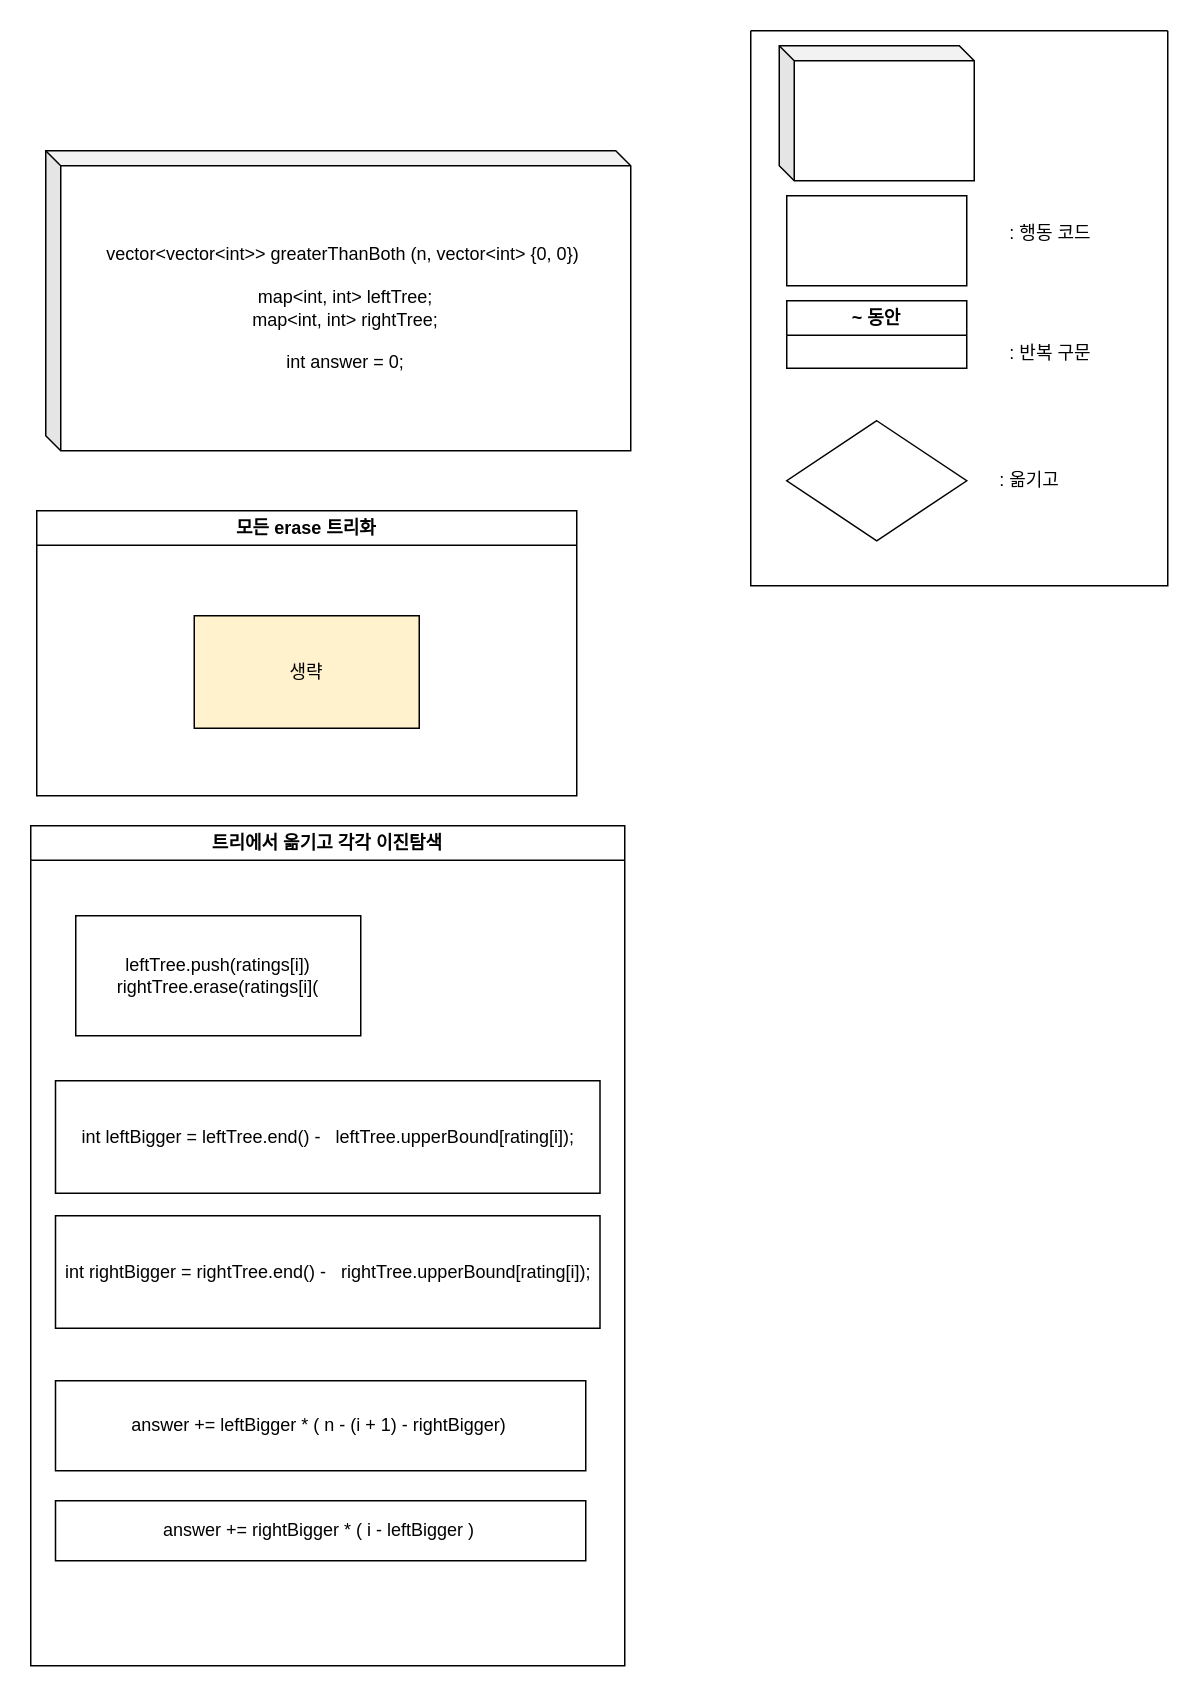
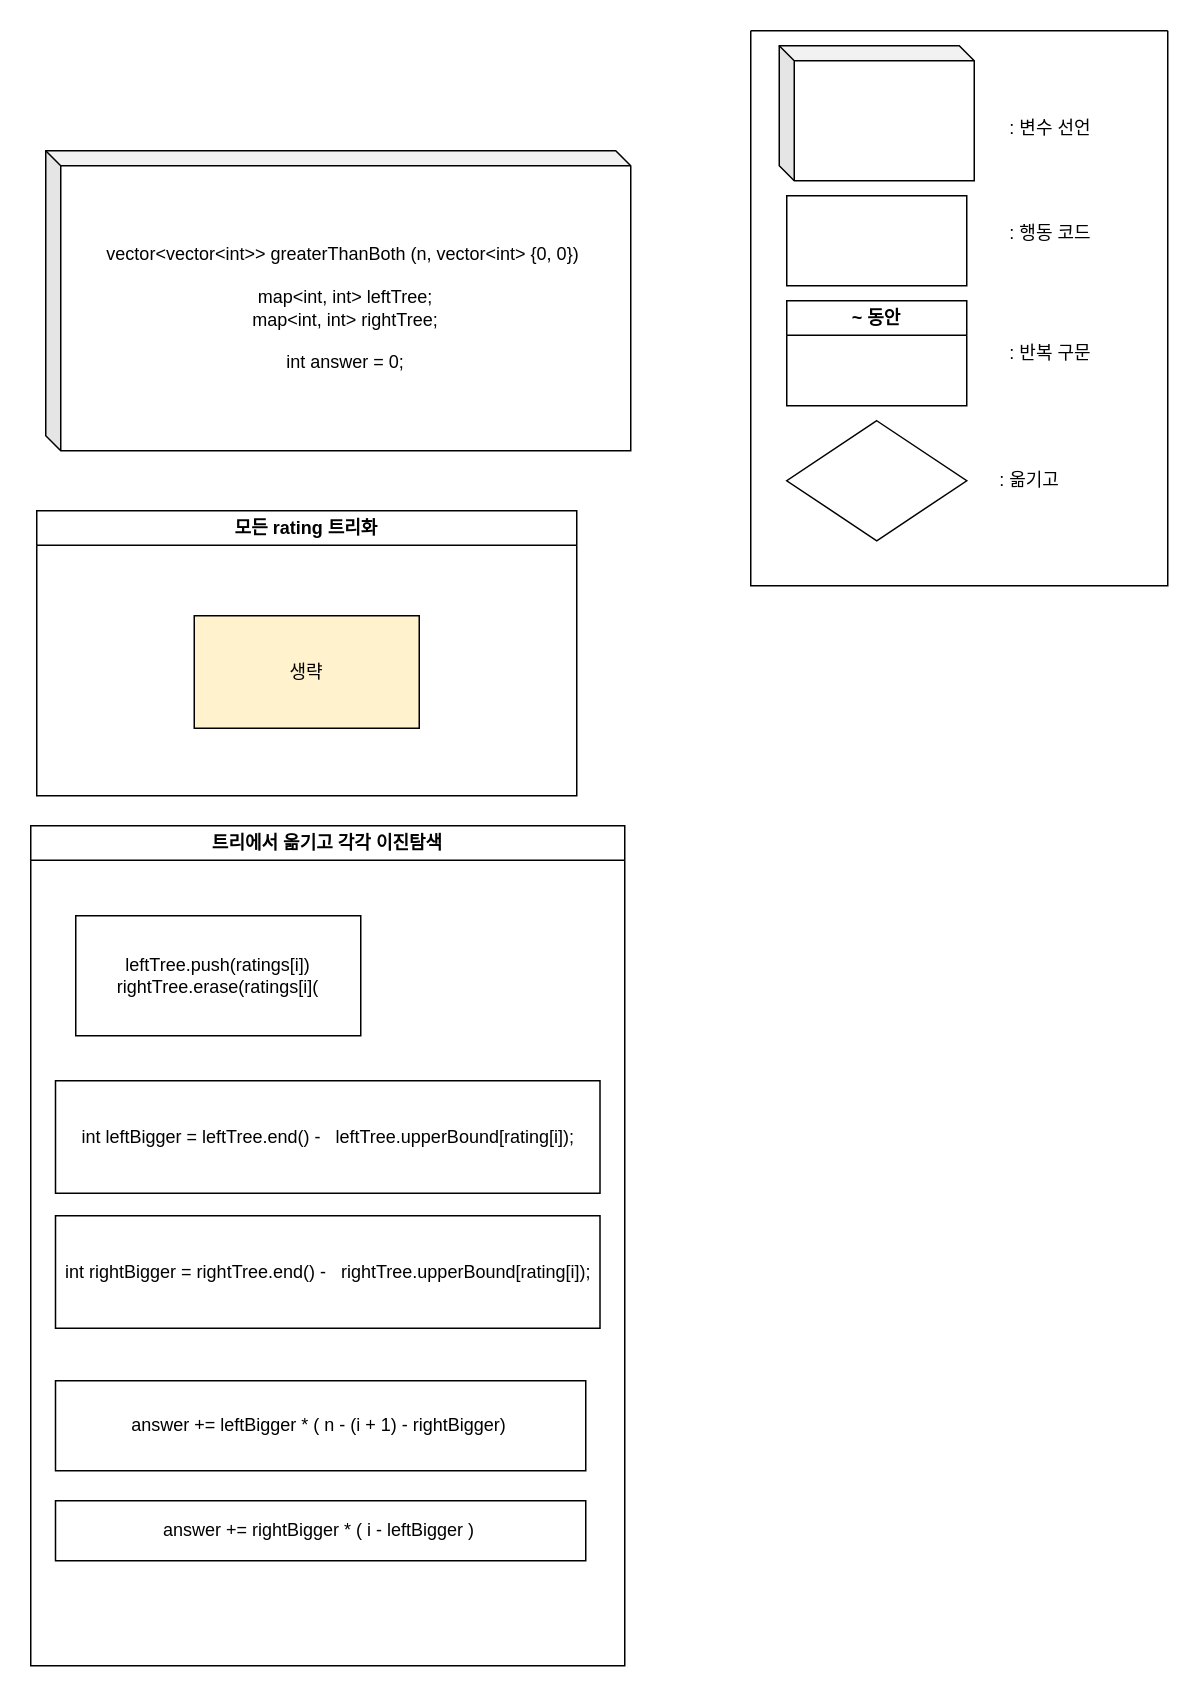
node ": 변수 선언": added
node "~ 동안": size 180x68 -> 180x105
node "모든 erase 트리화": label "모든 erase 트리화" -> "모든 rating 트리화"
